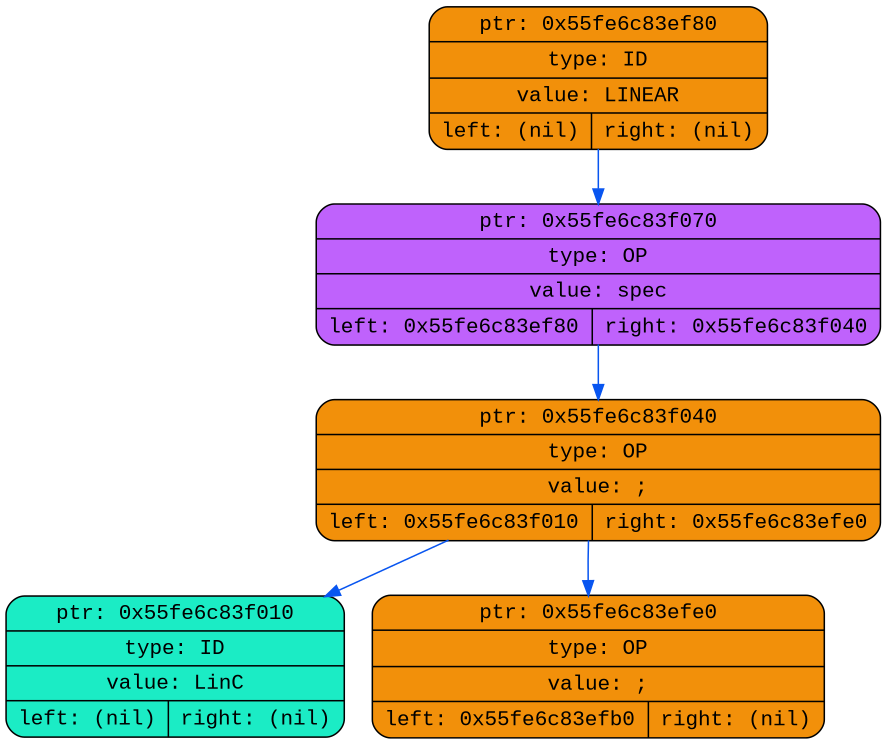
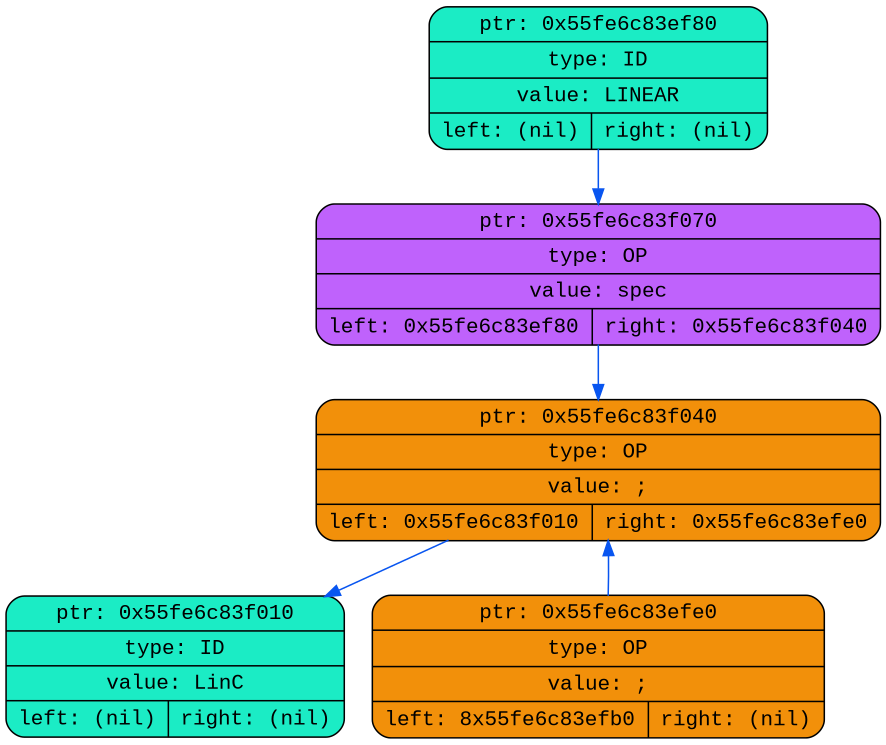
node "ptr: 0x55fe6c83ef80": fillcolor #f2900a -> #1becc5
edge "ptr: 0x55fe6c83f040" -> "ptr: 0x55fe6c83efe0": reversed
node "ptr: 0x55fe6c83efe0": text "left: 0x55fe6c83efb0" -> "left: 8x55fe6c83efb0"
